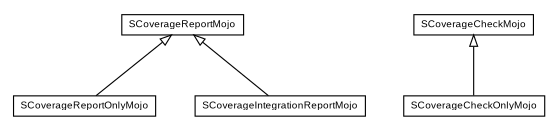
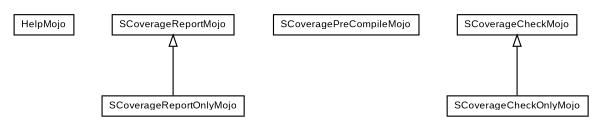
node "HelpMojo": added
node "SCoveragePreCompileMojo": added
node "SCoverageIntegrationReportMojo": removed
